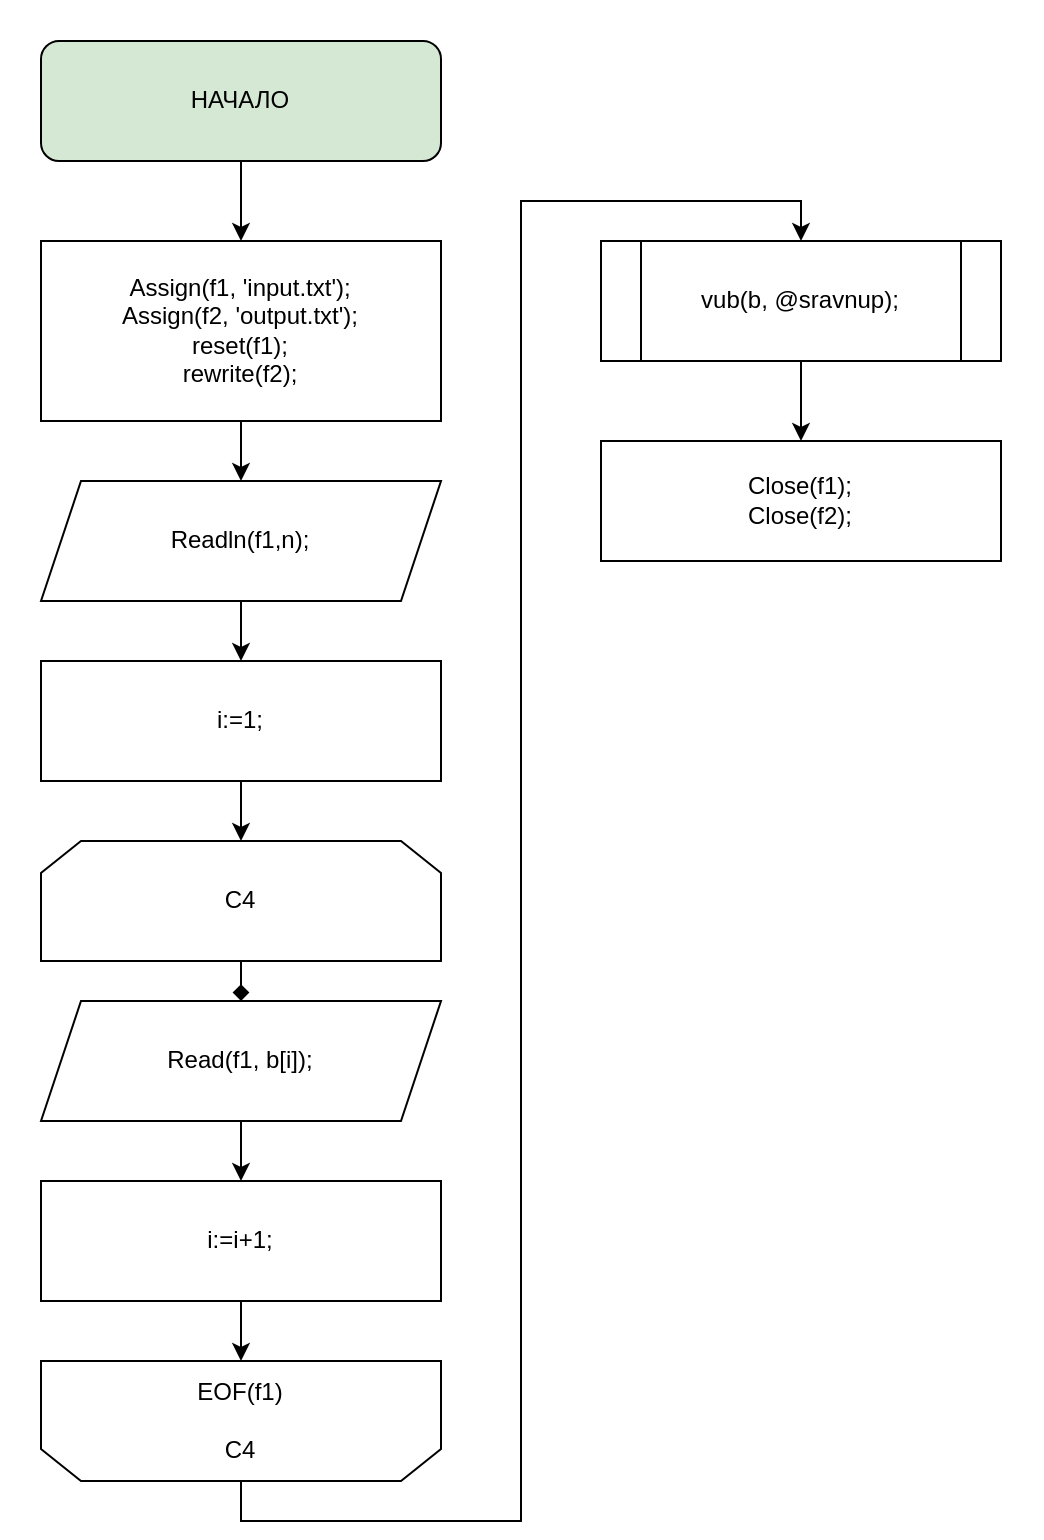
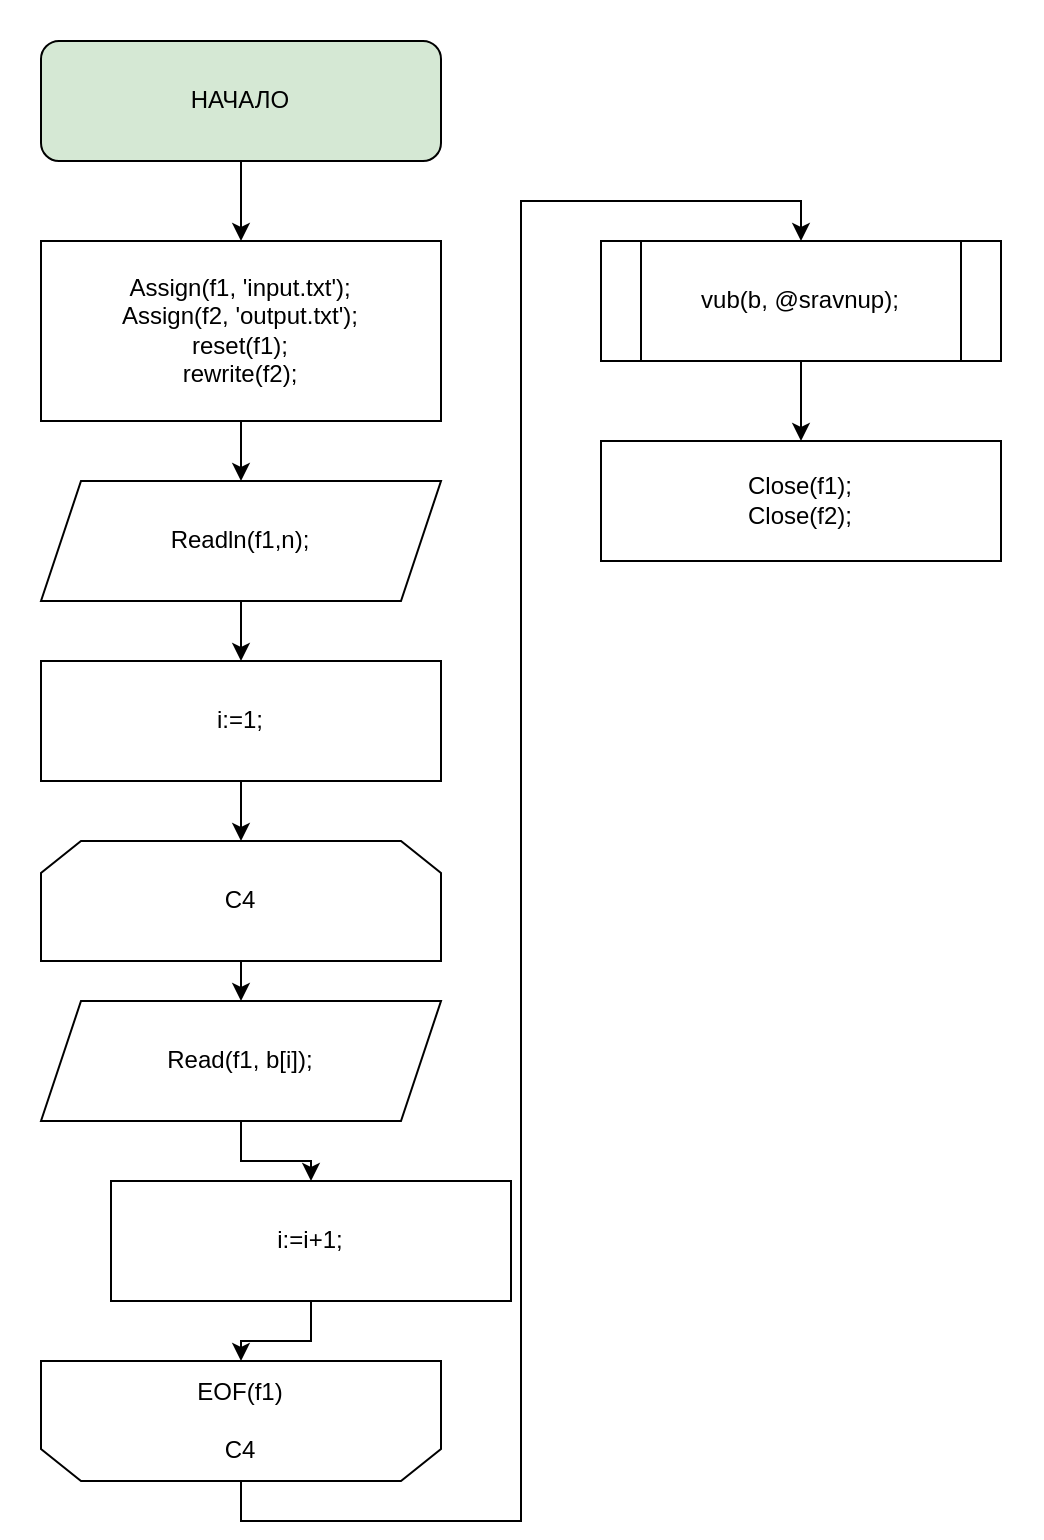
edge "C4" -> "Read(f1, b[i]);": arrowhead diamond -> classic
node "i:=i+1;": moved (241, 1241) -> (311, 1241)
